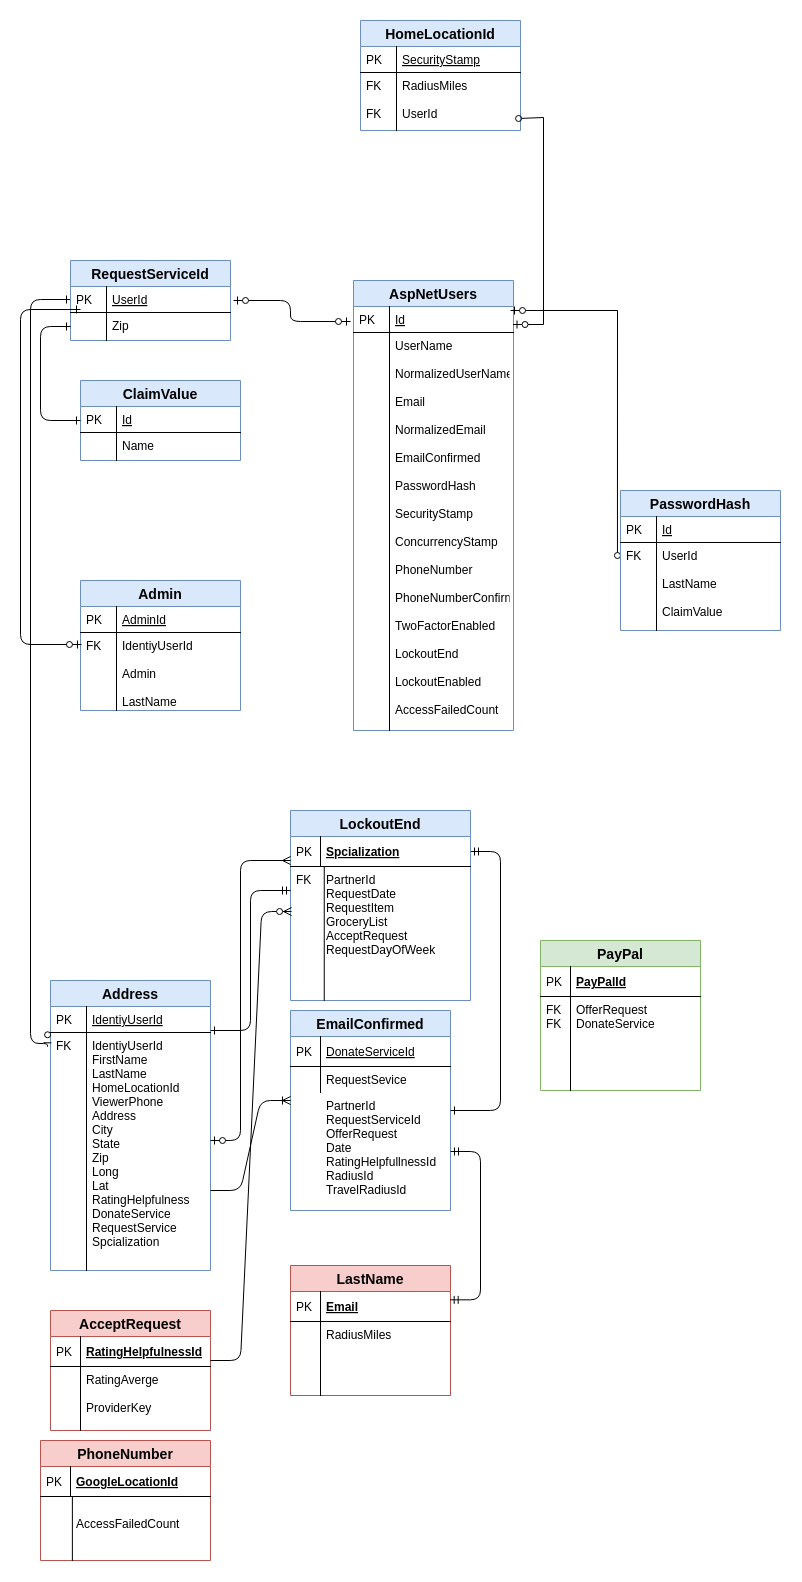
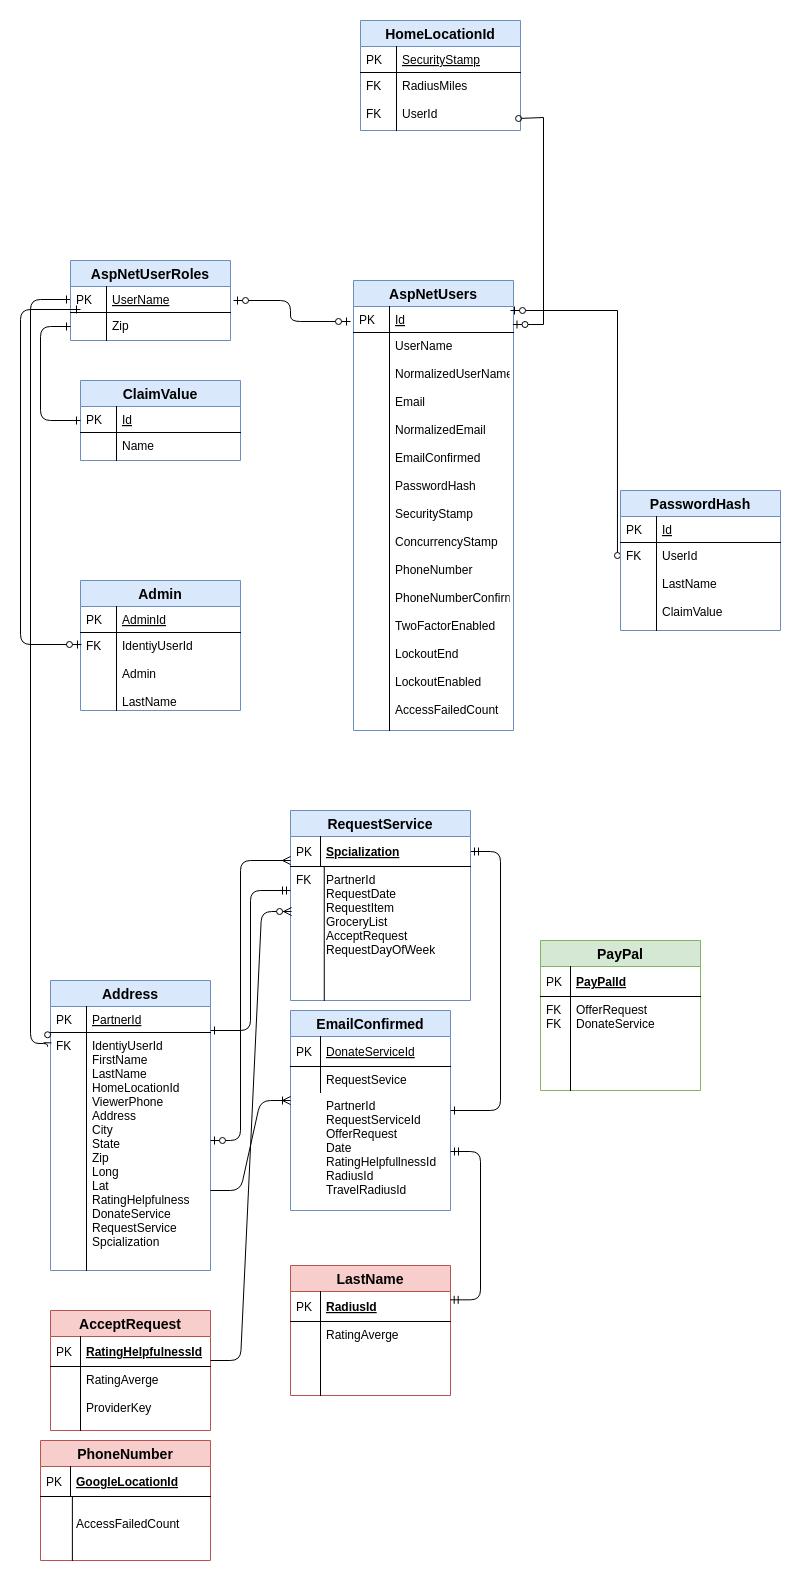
node "RequestServiceId": label "RequestServiceId" -> "AspNetUserRoles"
node "UserId": label "UserId" -> "UserName"
node "LockoutEnd": label "LockoutEnd" -> "RequestService"
node "IdentiyUserId": label "IdentiyUserId" -> "PartnerId"
node "Email": label "Email" -> "RadiusId"
node "RadiusMiles": label "RadiusMiles" -> "RatingAverge"
